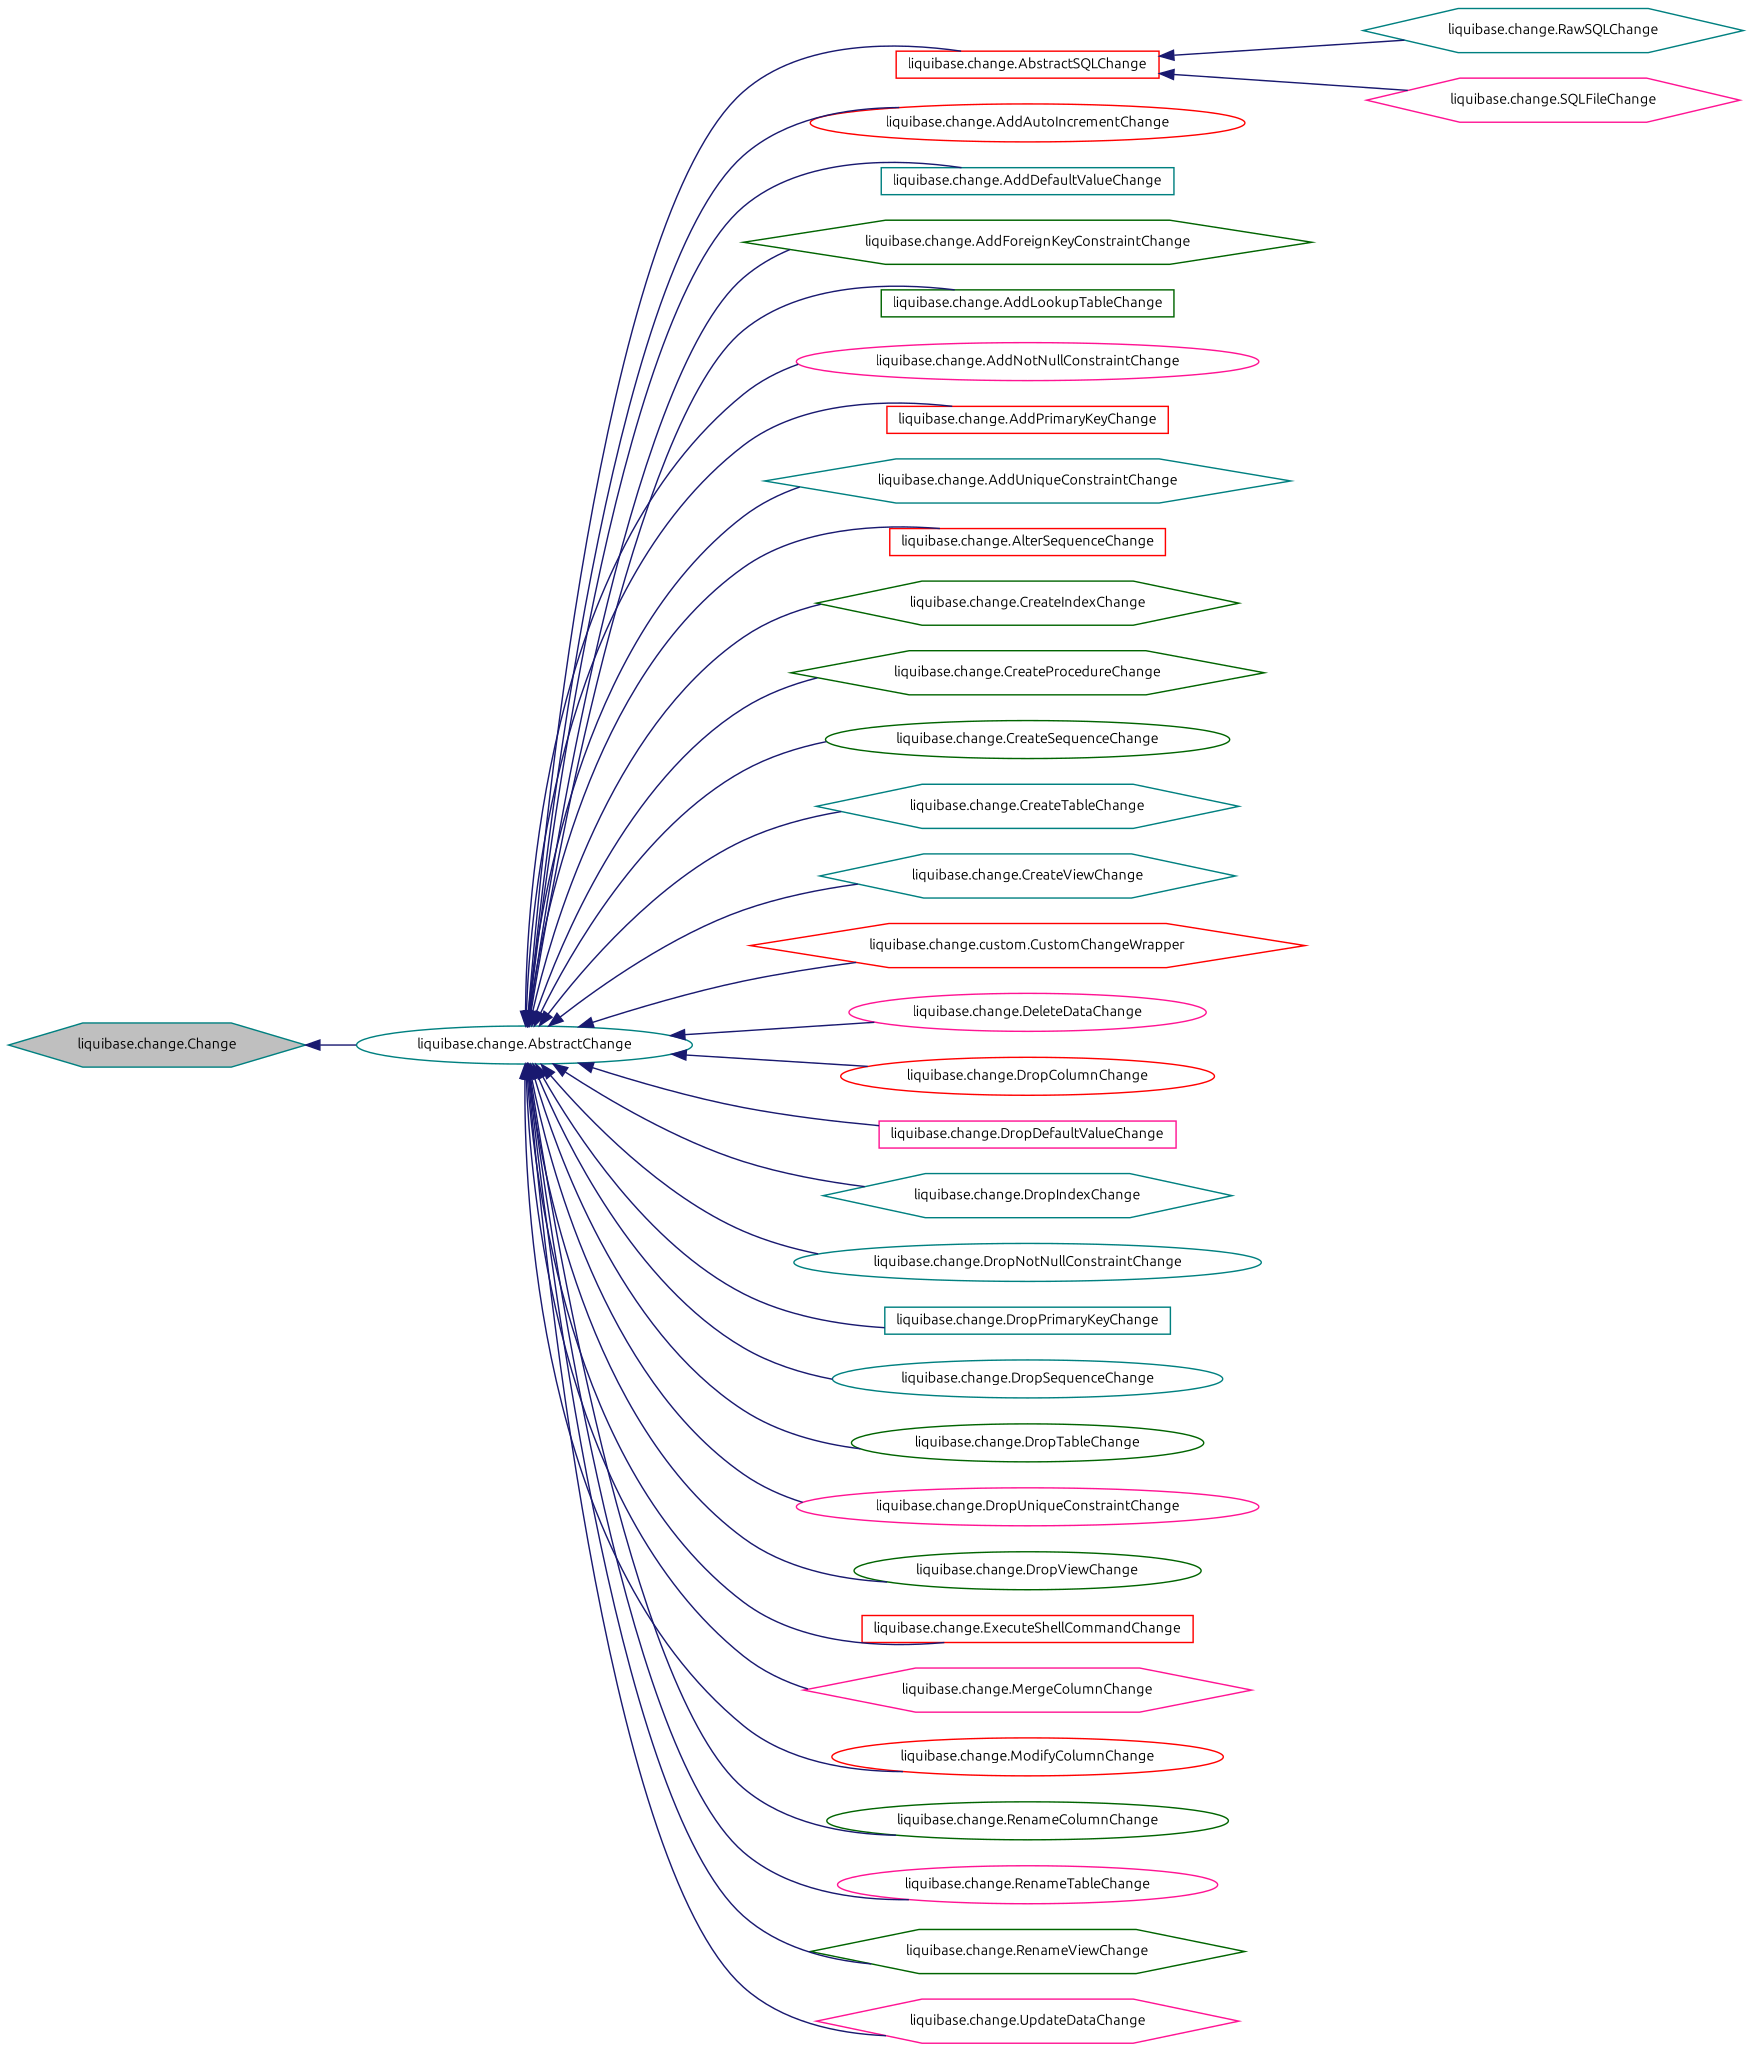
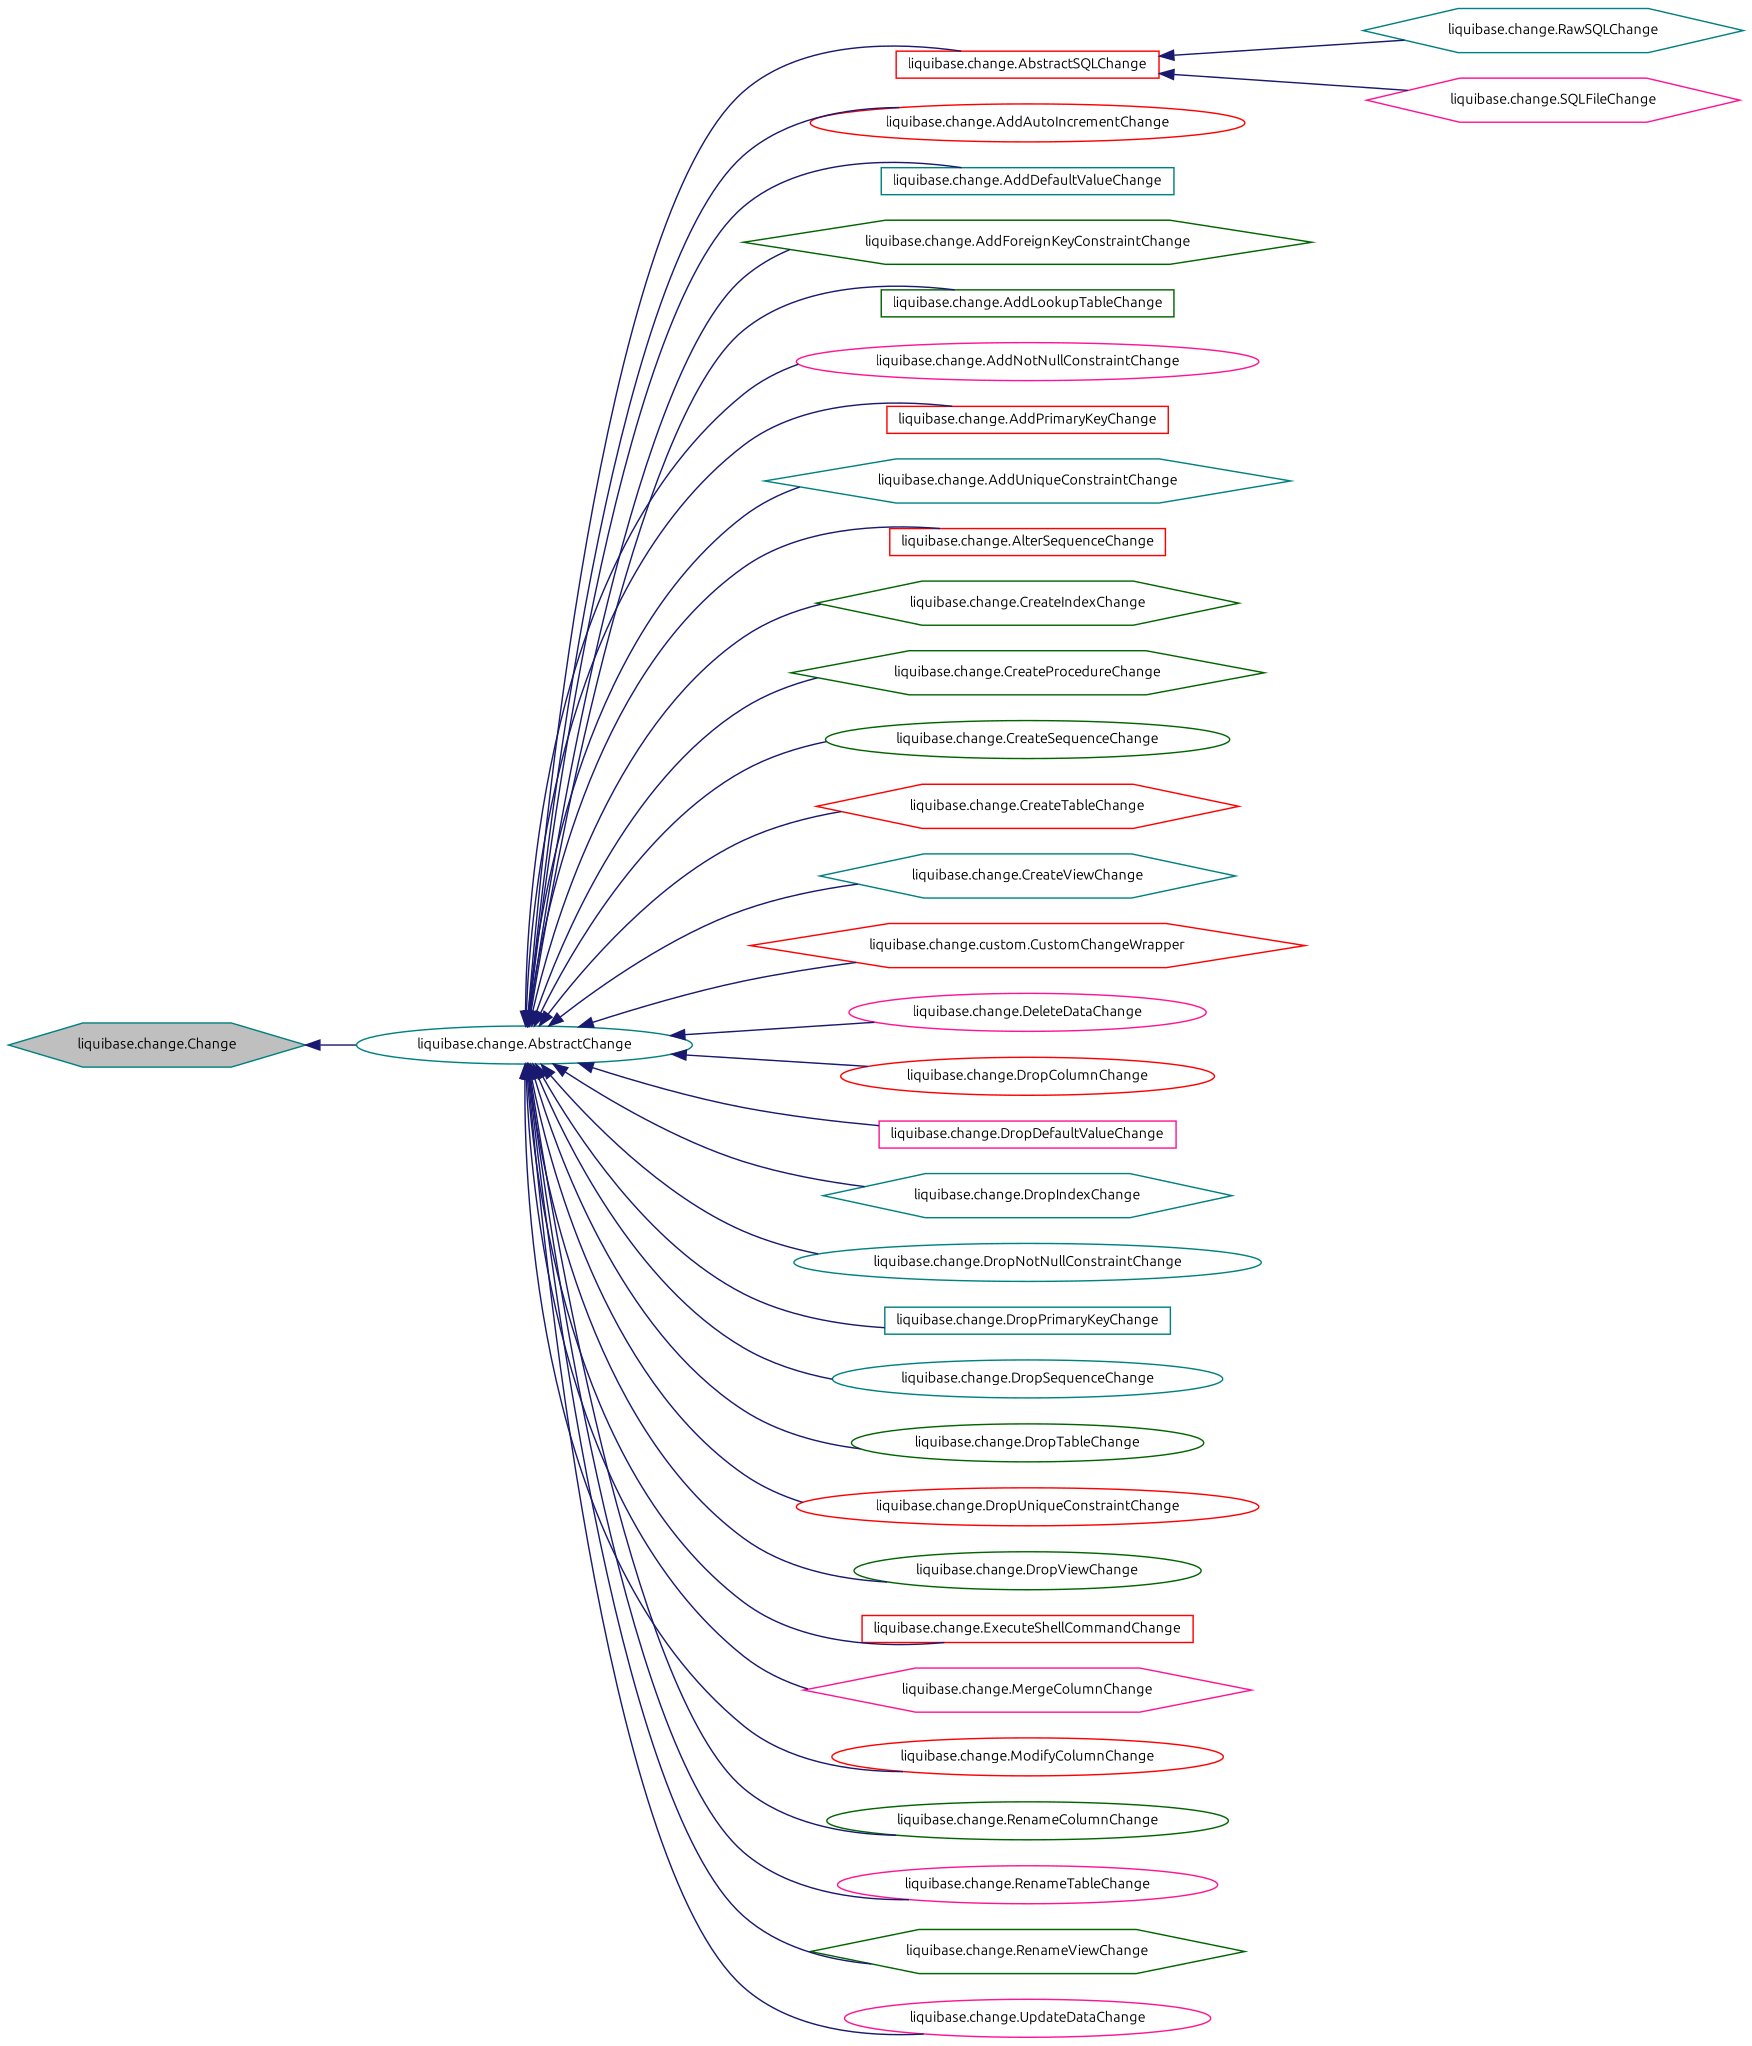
node "liquibase.change.CreateTableChange": color teal -> red
node "liquibase.change.DropUniqueConstraintChange": color deeppink -> red
node "liquibase.change.UpdateDataChange": shape hexagon -> ellipse
